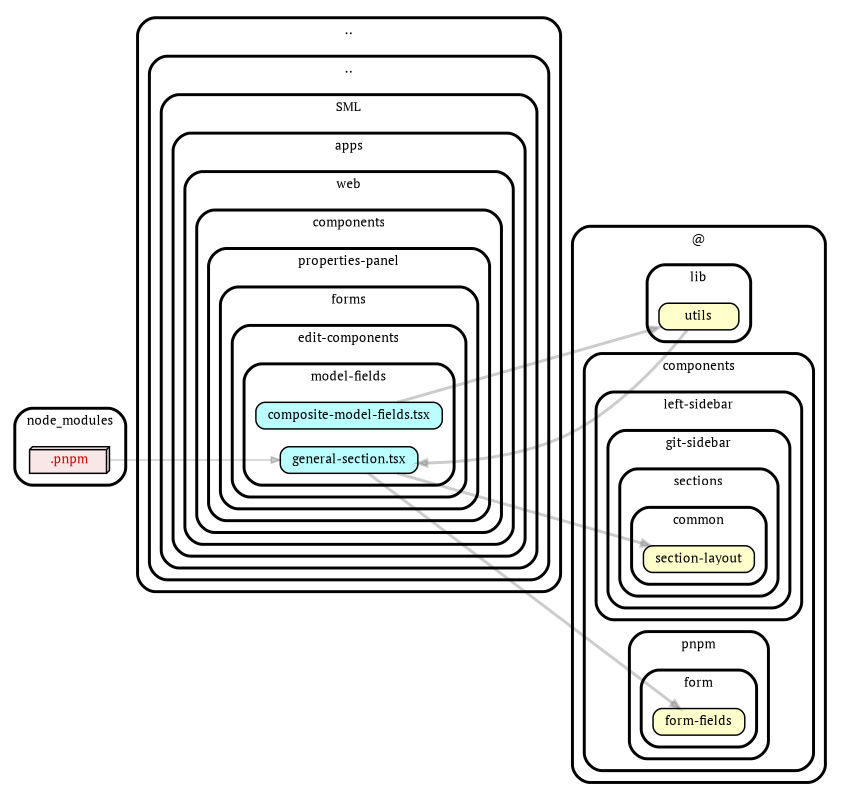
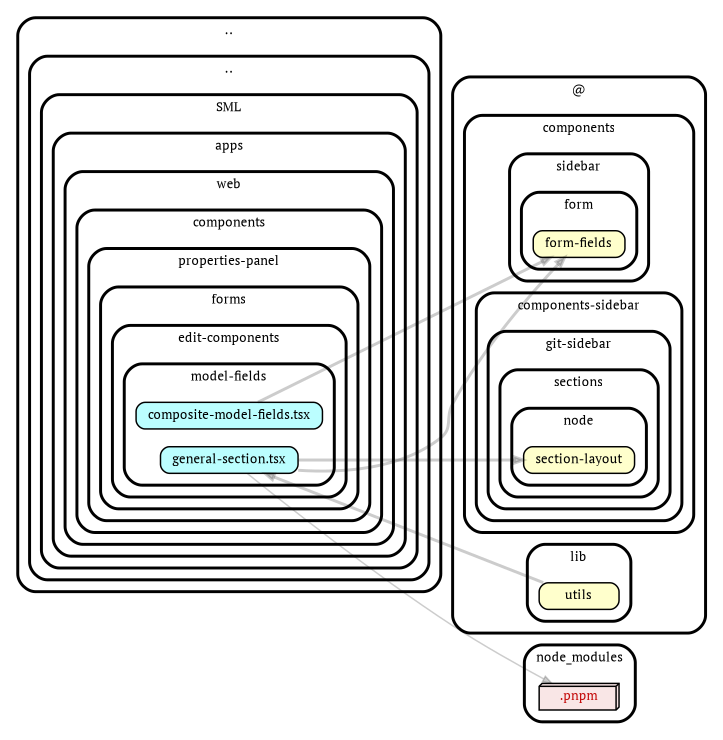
edge "composite-model-fields.tsx" -> "utils": now "composite-model-fields.tsx" -> "form-fields"
cluster "left-sidebar": label "left-sidebar" -> "components-sidebar"
edge ".pnpm" -> "general-section.tsx": reversed
cluster "common": label "common" -> "node"
cluster "pnpm": label "pnpm" -> "sidebar"
